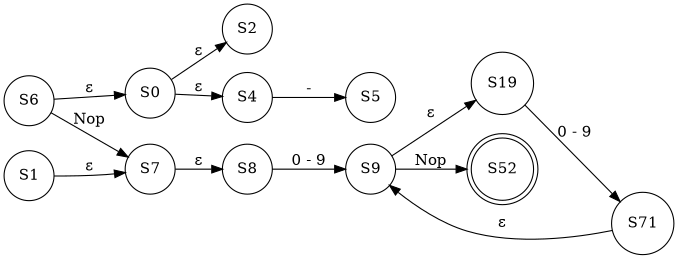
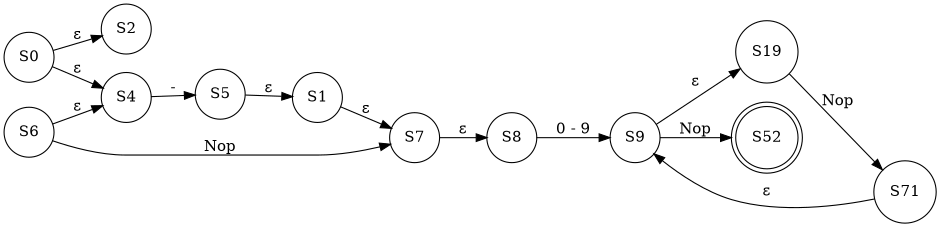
edge "S5" -> "S1": added, label "ε"
edge "S6" -> "S0": now "S6" -> "S4"
edge "S19" -> "S71": label "0 - 9" -> "Nop"
